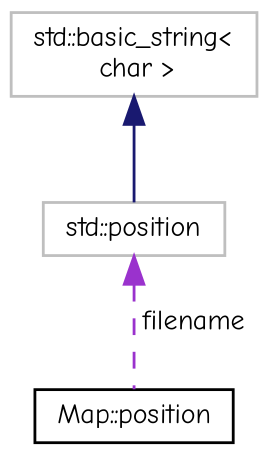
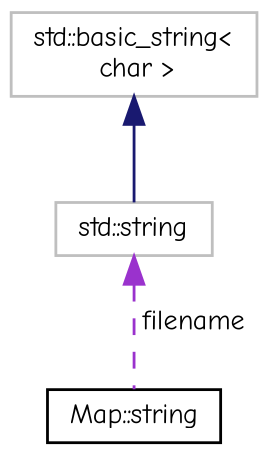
node "std::position": label "std::position" -> "std::string"
node "Map::position": label "Map::position" -> "Map::string"
